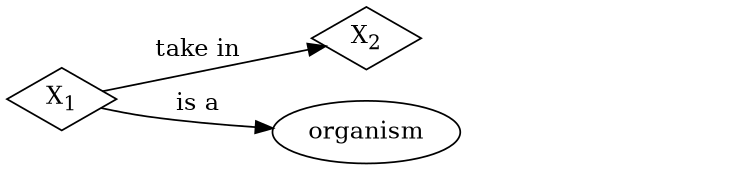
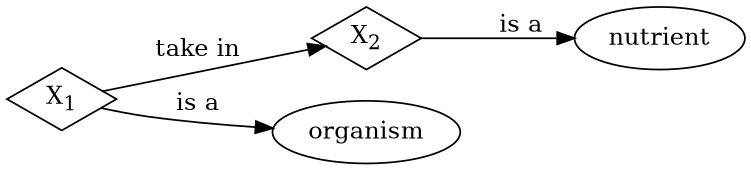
node "nutrient": added
